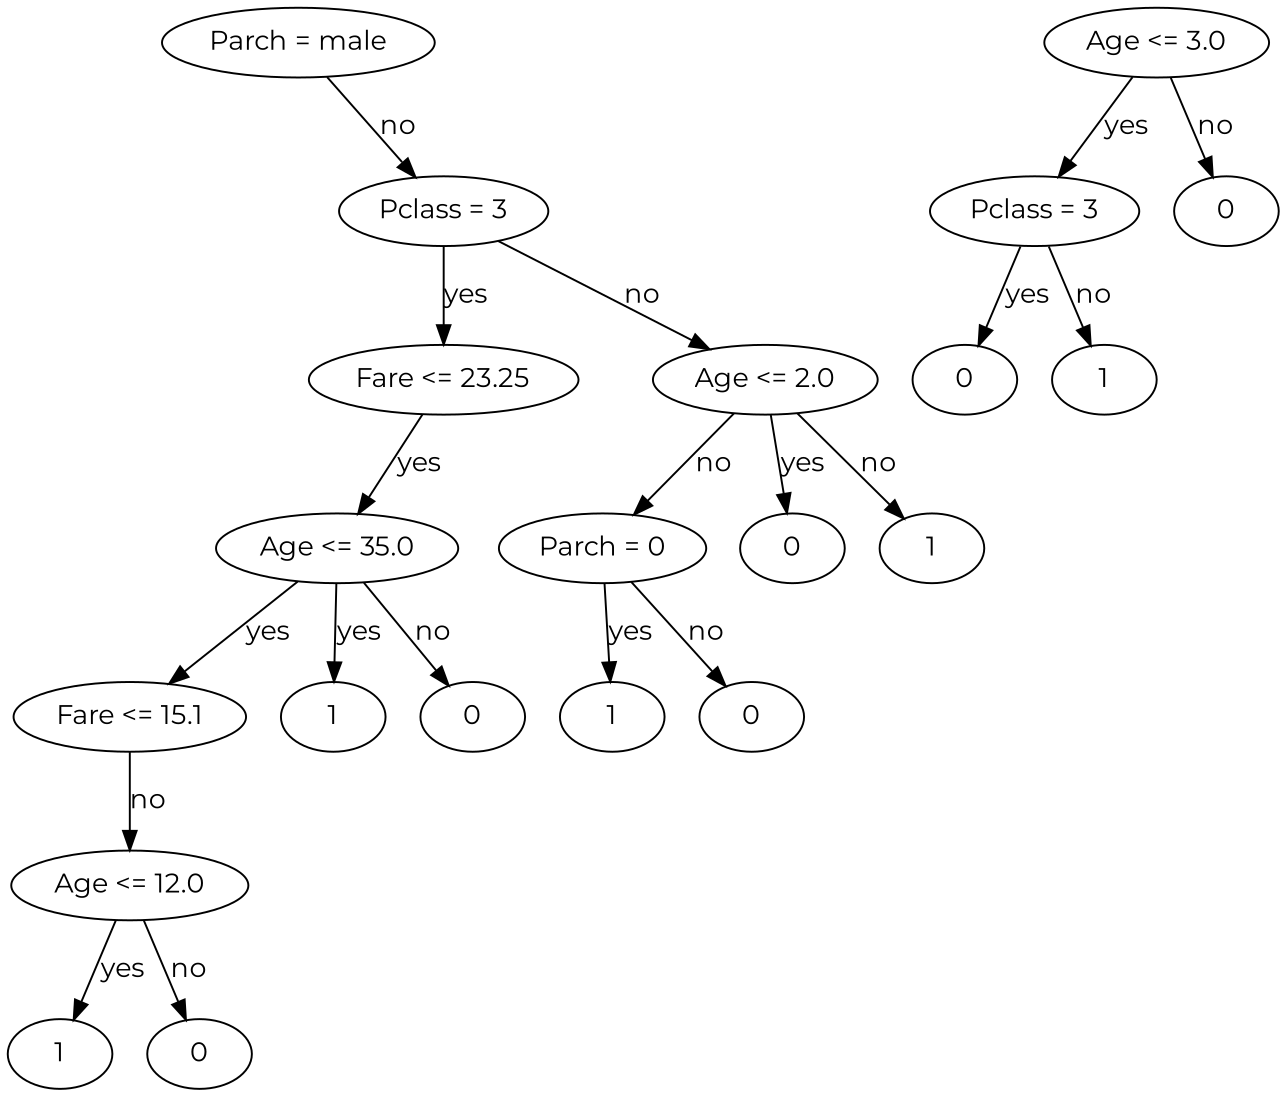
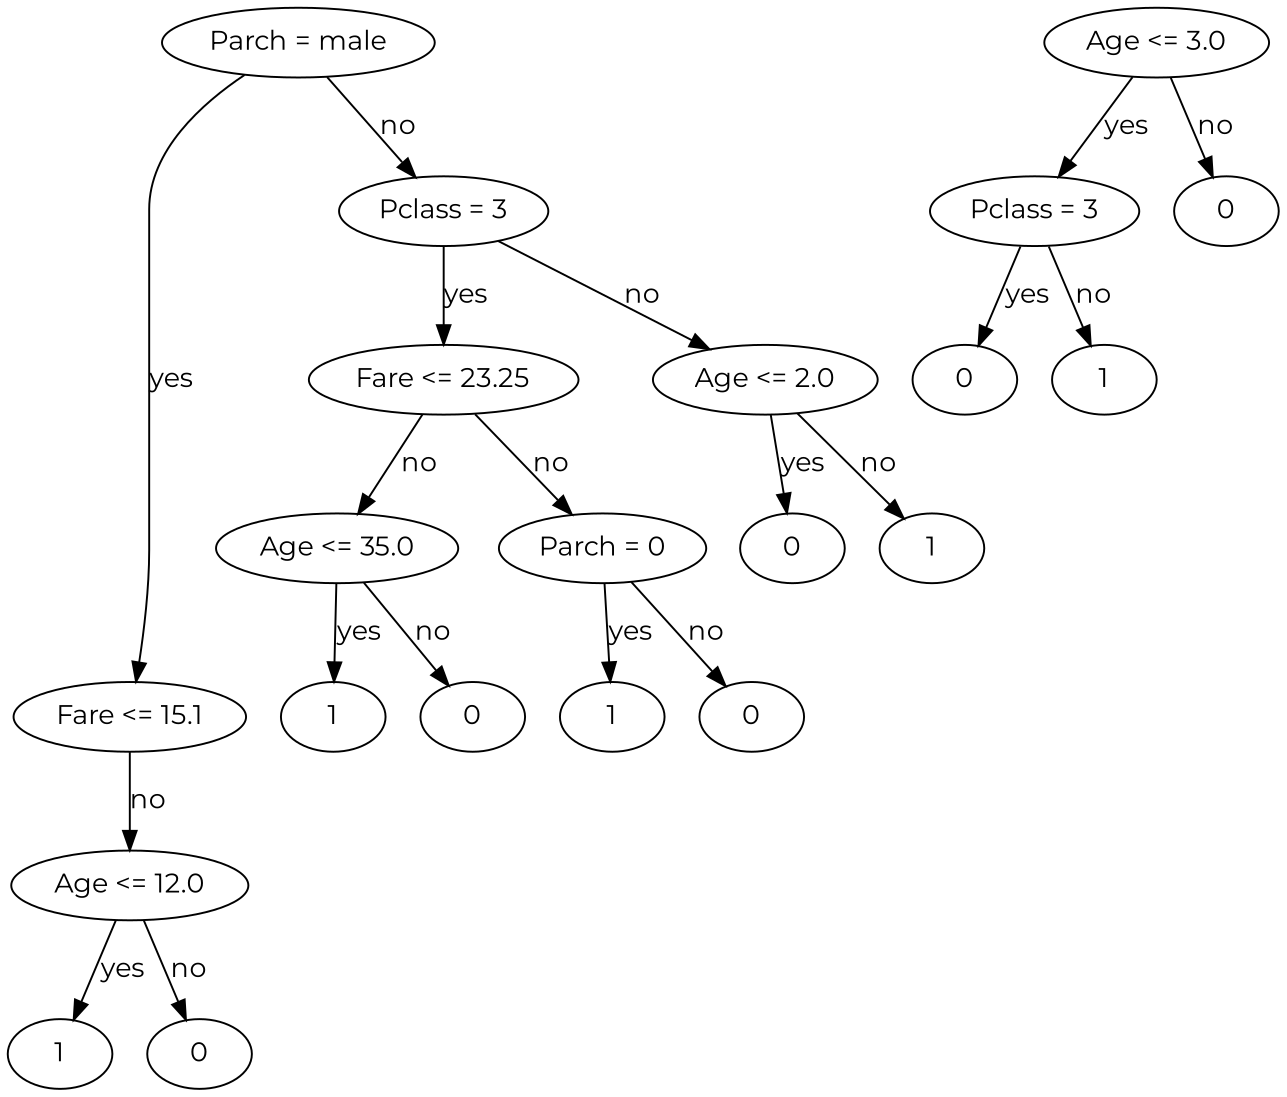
edge "Age <= 2.0" -> "Parch = 0": now "Fare <= 23.25" -> "Parch = 0"
edge "Fare <= 23.25" -> "Age <= 35.0": label "yes" -> "no"
edge "Age <= 35.0" -> "Fare <= 15.1": now "Parch = male" -> "Fare <= 15.1"
